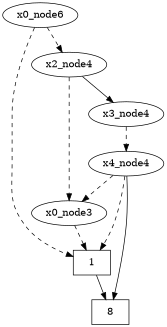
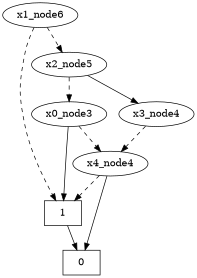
node "x0_node6": label "x0_node6" -> "x1_node6"
node "x2_node4": label "x2_node4" -> "x2_node5"
edge "x4_node4" -> "x0_node3": reversed
edge "x0_node3" -> "1": style dashed -> solid
node "8": label "8" -> "0"
